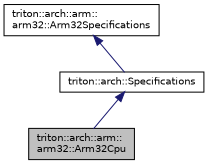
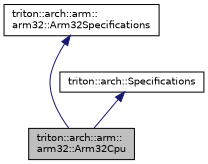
edge "triton::arch::Specifications" -> "triton::arch::arm:: arm32::Arm32Specifications": now "triton::arch::arm:: arm32::Arm32Cpu" -> "triton::arch::arm:: arm32::Arm32Specifications"
